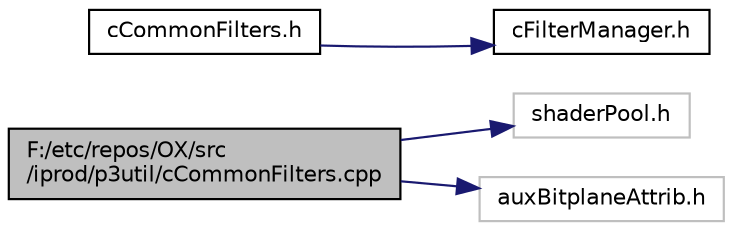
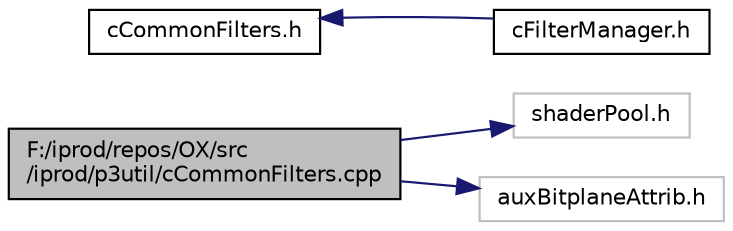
edge "cCommonFilters.h" -> "cFilterManager.h": reversed
node "F:/etc/repos/OX/src /iprod/p3util/cCommonFilters.cpp": label "F:/etc/repos/OX/src /iprod/p3util/cCommonFilters.cpp" -> "F:/iprod/repos/OX/src /iprod/p3util/cCommonFilters.cpp"
